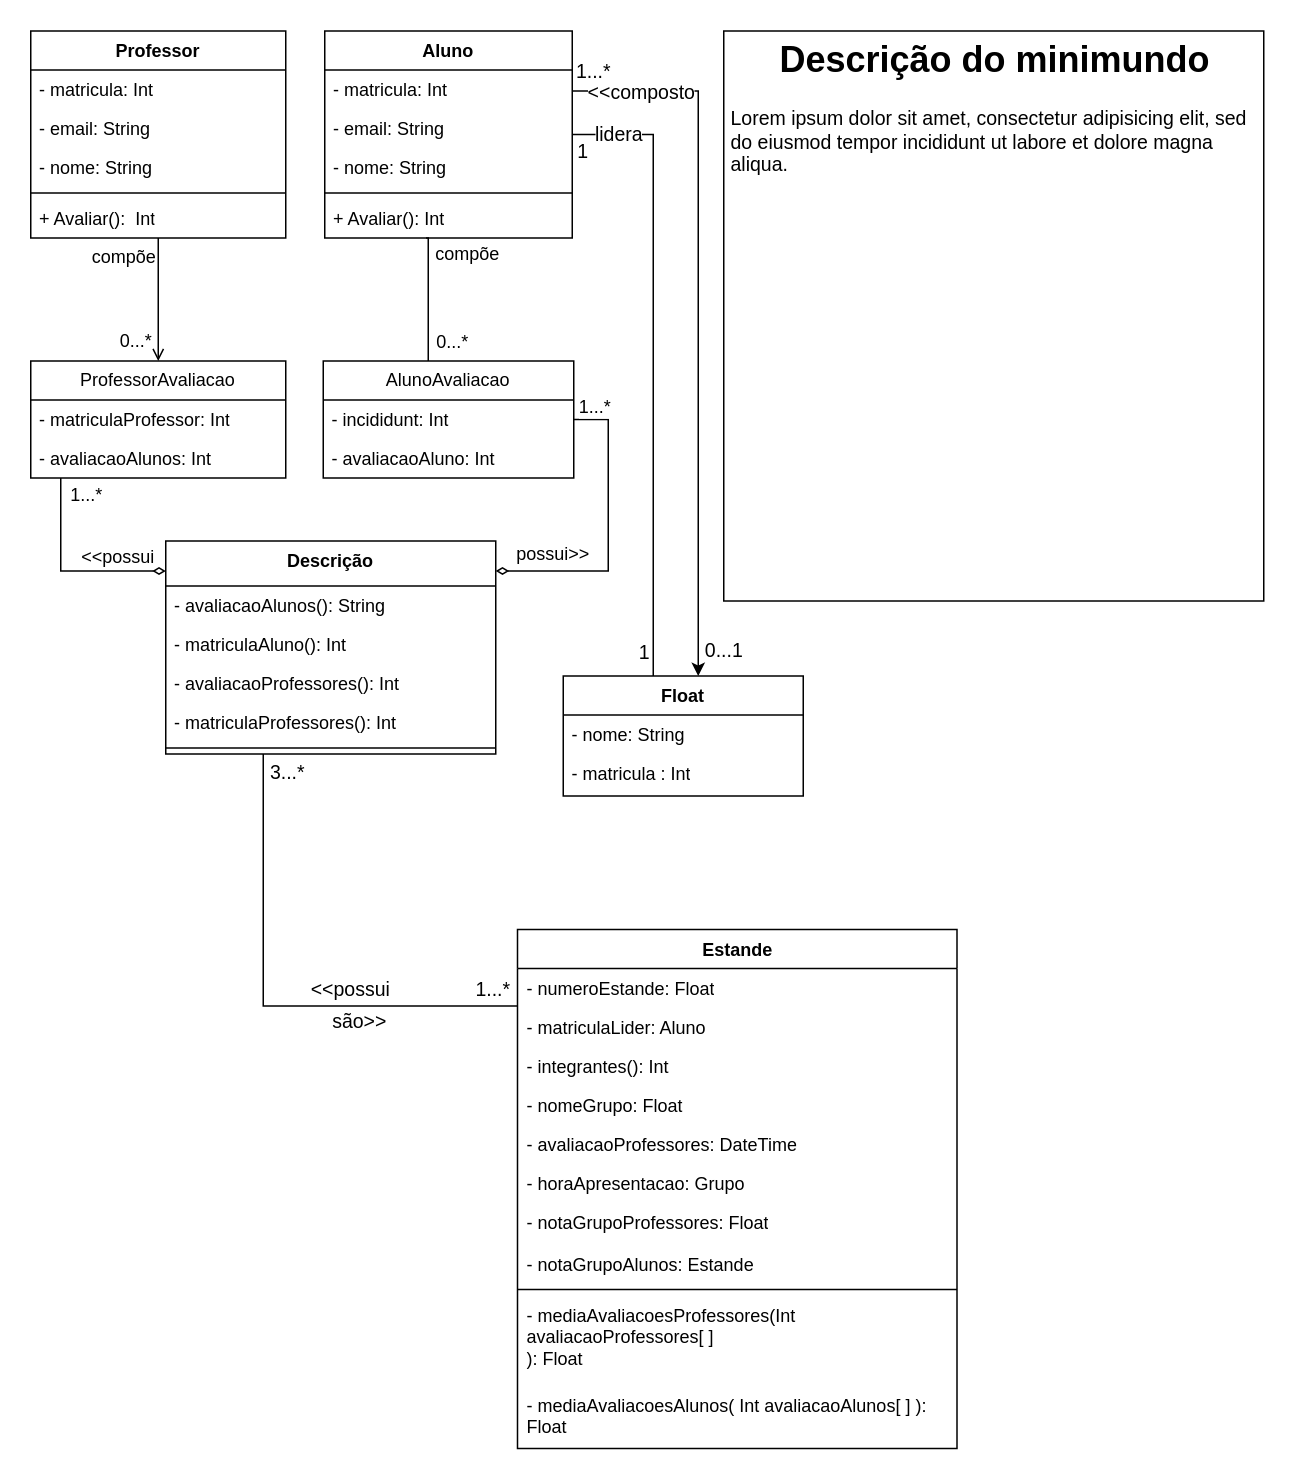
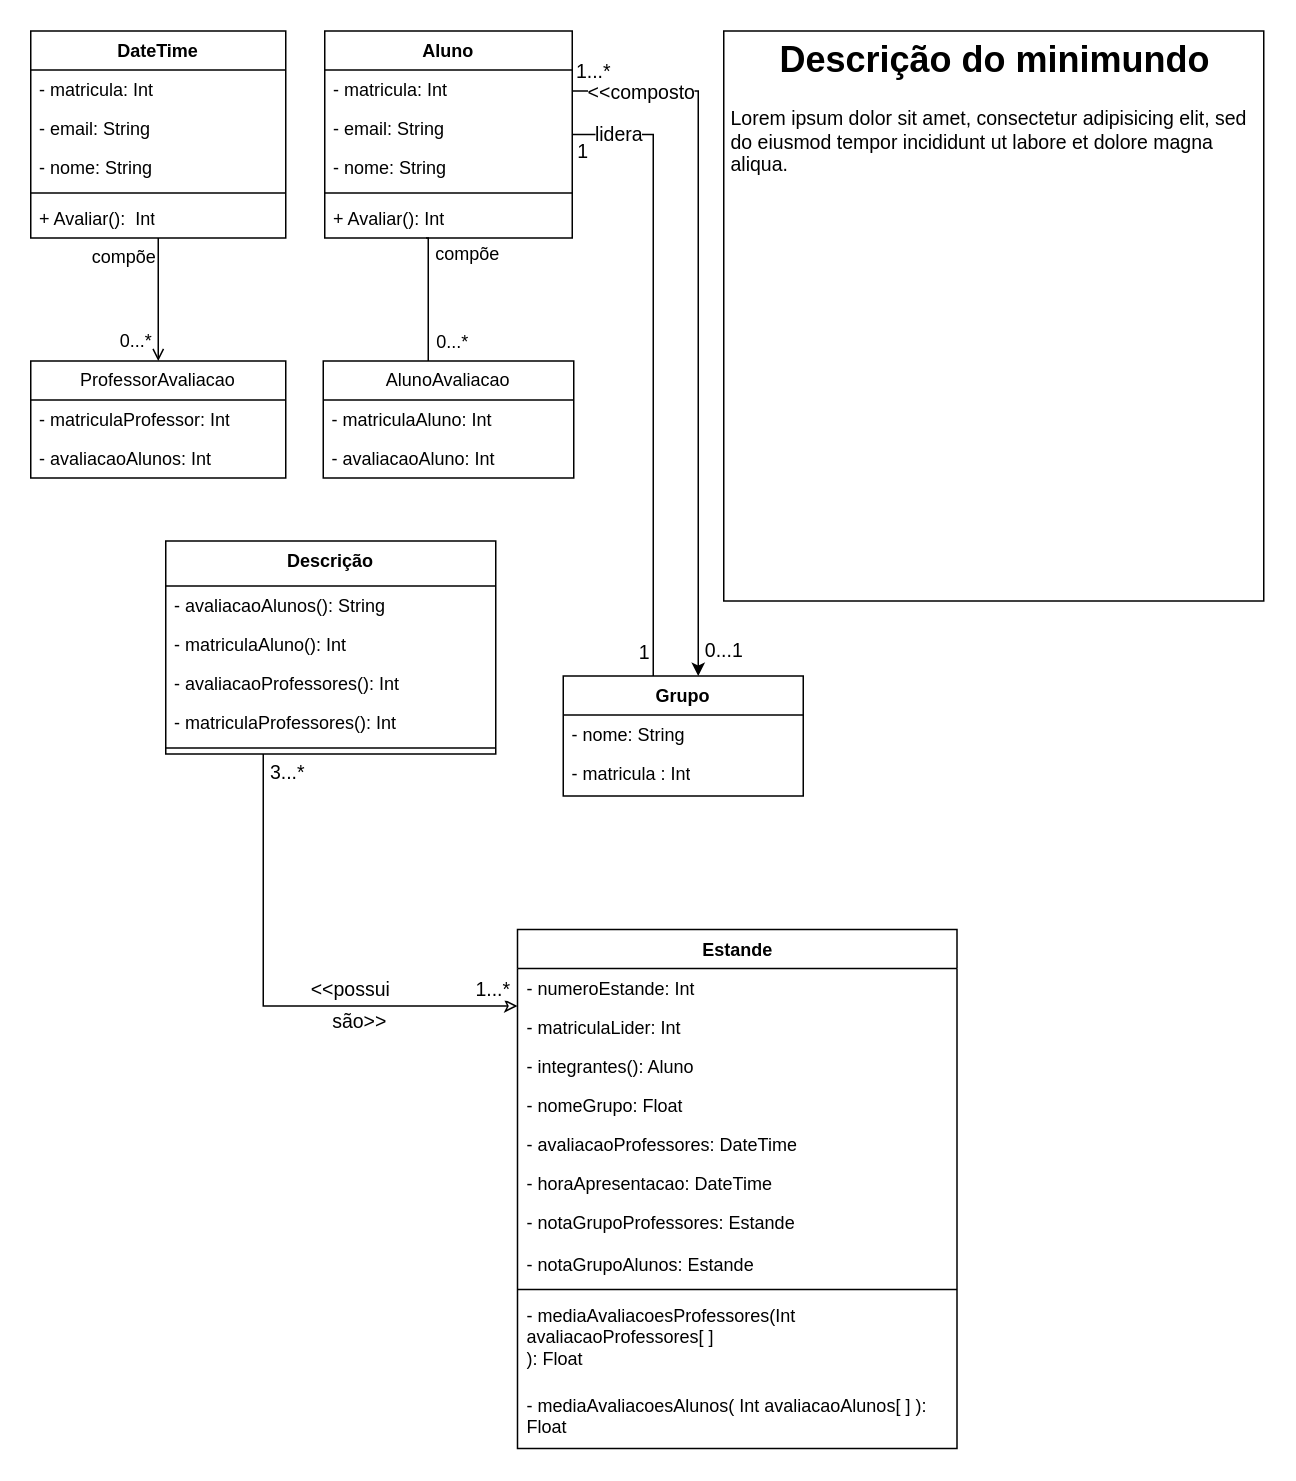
node "Professor": label "Professor" -> "DateTime"
node "- incididunt: Int": label "- incididunt: Int" -> "- matriculaAluno: Int"
edge "AlunoAvaliacao" -> "Descrição": removed, labels "1...*", "possui>>"
edge "ProfessorAvaliacao" -> "Descrição": removed, labels "1...*", "<<possui"
node "Float": label "Float" -> "Grupo"
node "- numeroEstande: Float": label "- numeroEstande: Float" -> "- numeroEstande: Int"
edge "Descrição" -- "Estande": arrowhead none -> classic
node "- matriculaLider: Aluno": label "- matriculaLider: Aluno" -> "- matriculaLider: Int"
node "- integrantes(): Int": label "- integrantes(): Int" -> "- integrantes(): Aluno"
node "- horaApresentacao: Grupo": label "- horaApresentacao: Grupo" -> "- horaApresentacao: DateTime"
node "- notaGrupoProfessores: Float": label "- notaGrupoProfessores: Float" -> "- notaGrupoProfessores: Estande"
